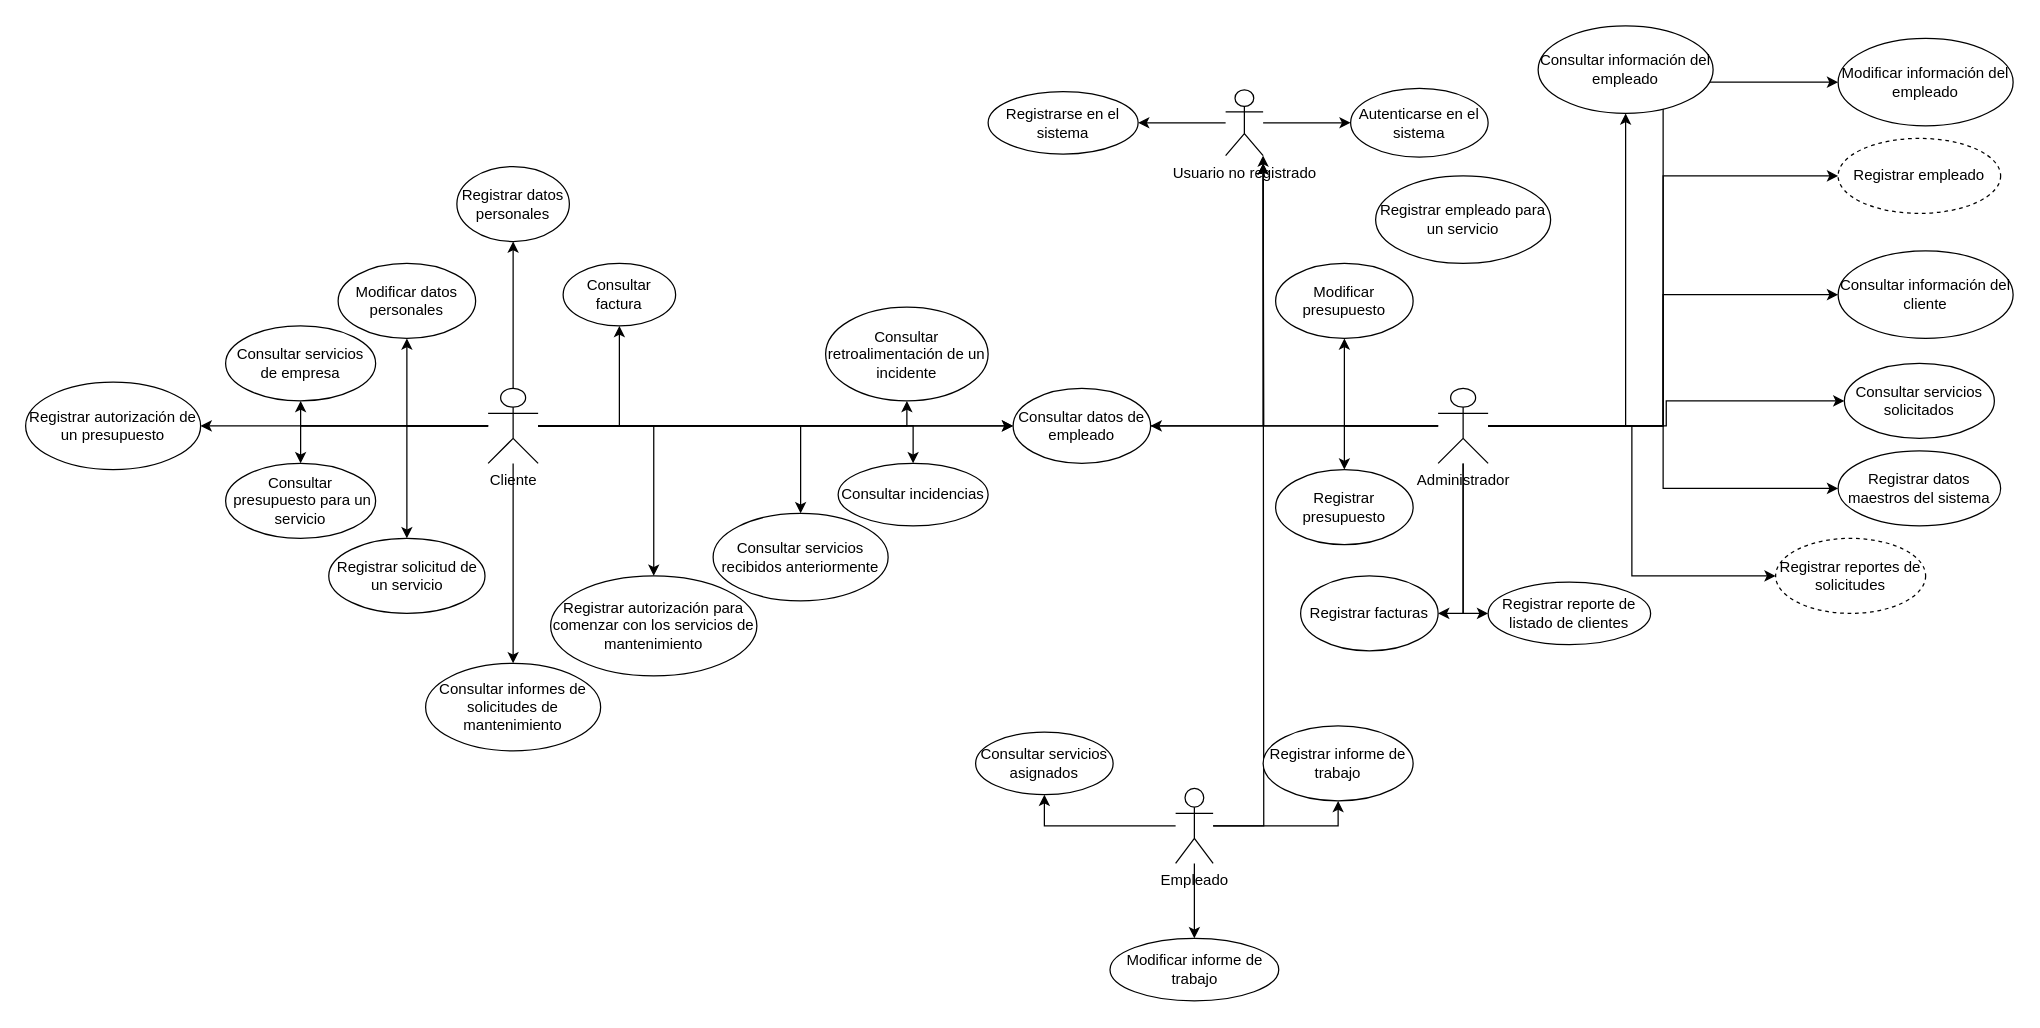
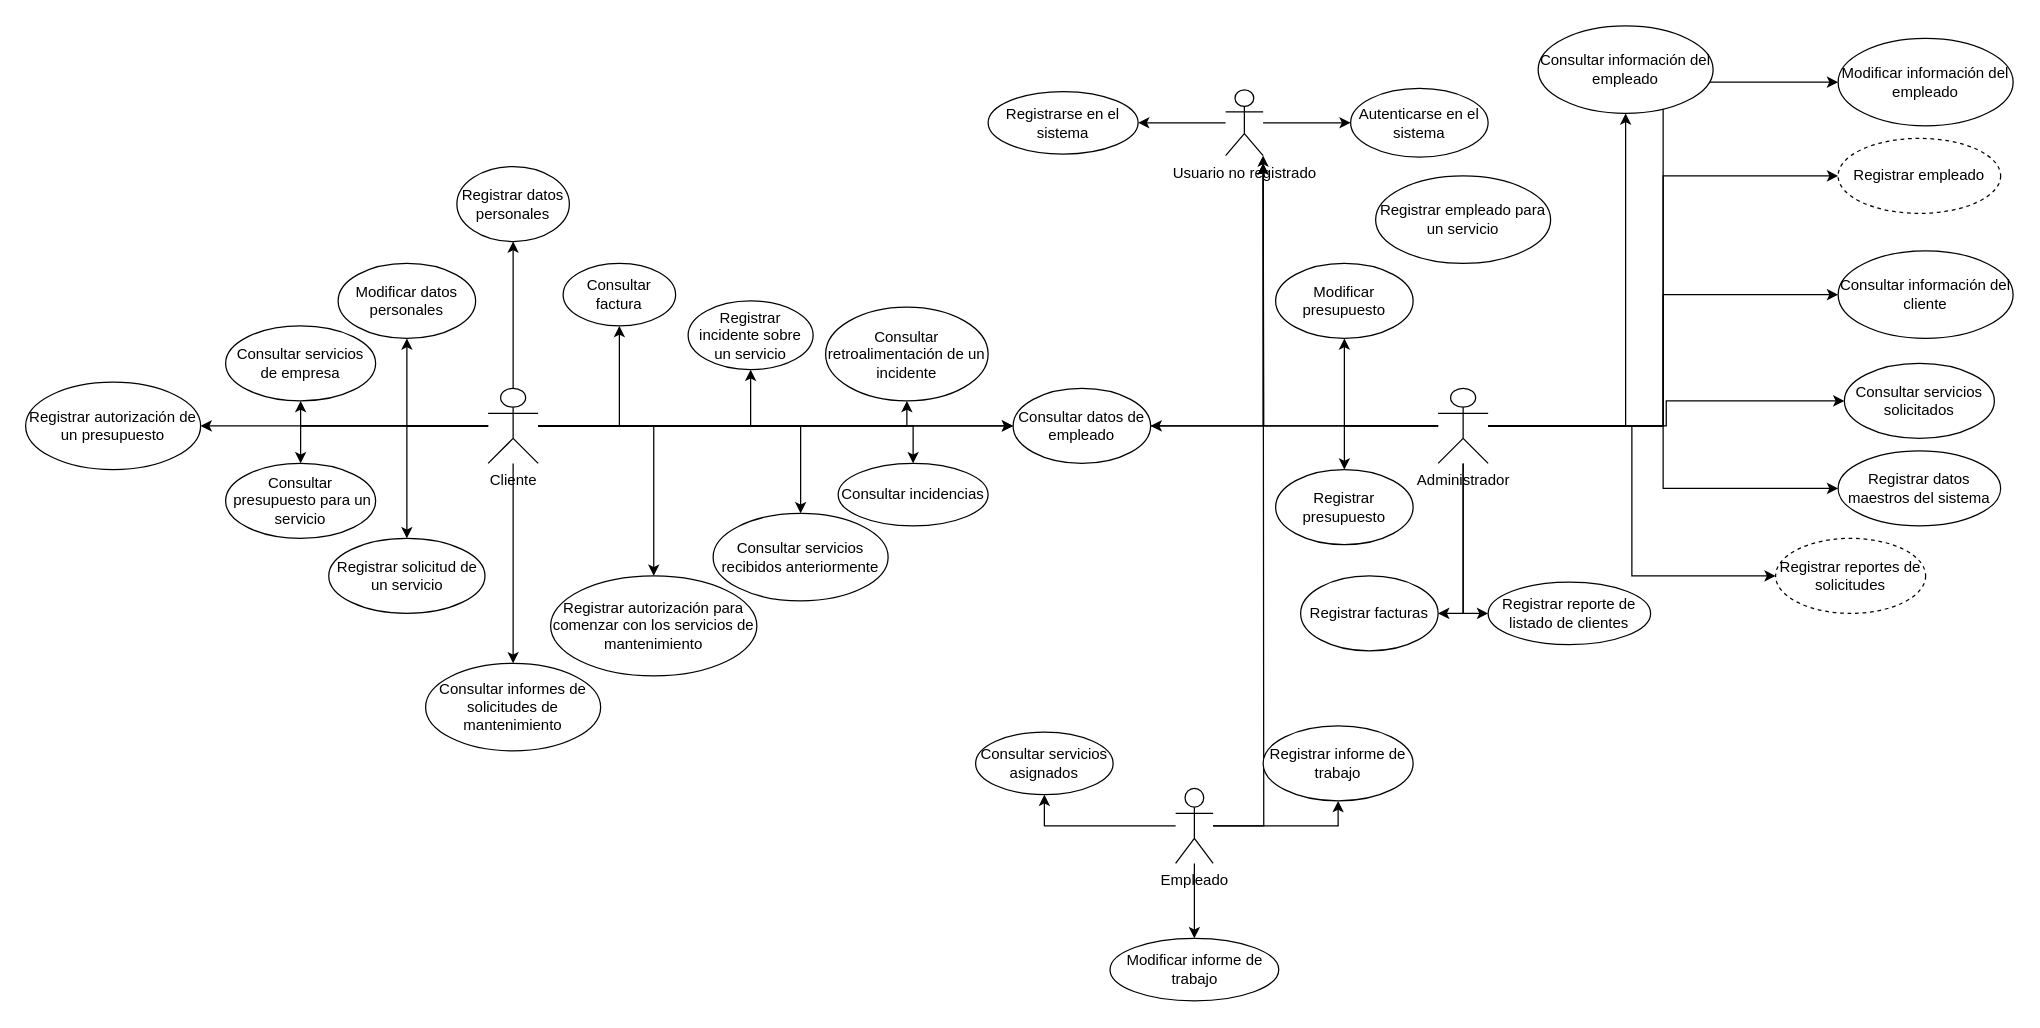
node "Registrar incidente sobre un servicio": added
edge "Cliente" -> "Registrar incidente sobre un servicio": added
